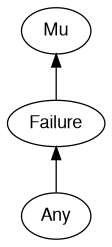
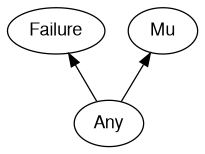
edge "Failure" -> "Mu": now "Any" -> "Mu"
